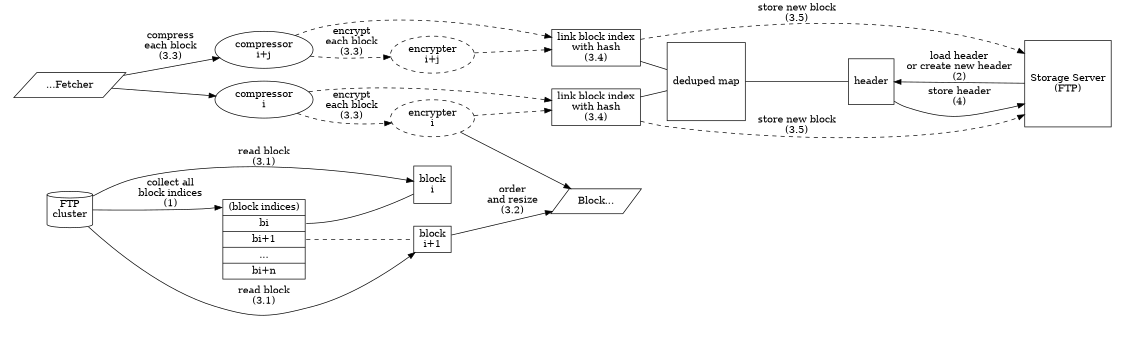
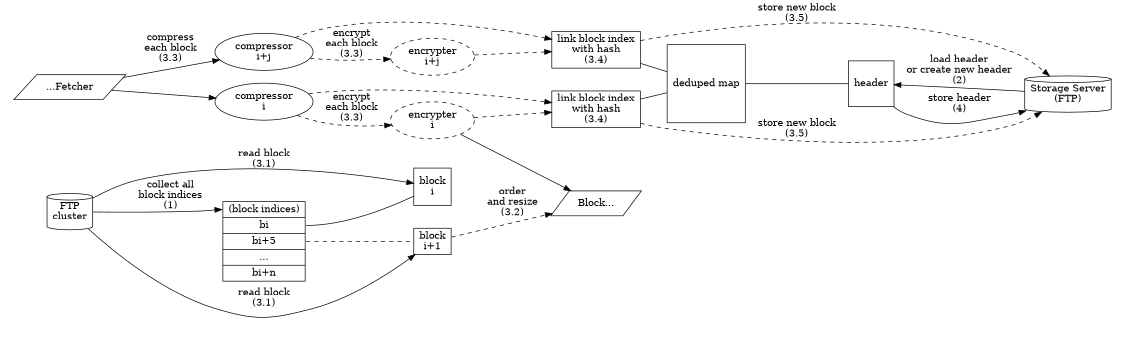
node "Storage Server (FTP)": shape square -> cylinder
edge "block i+1" -> "Block...": style solid -> dashed
node "(block indices)": text "bi+1" -> "bi+5"
